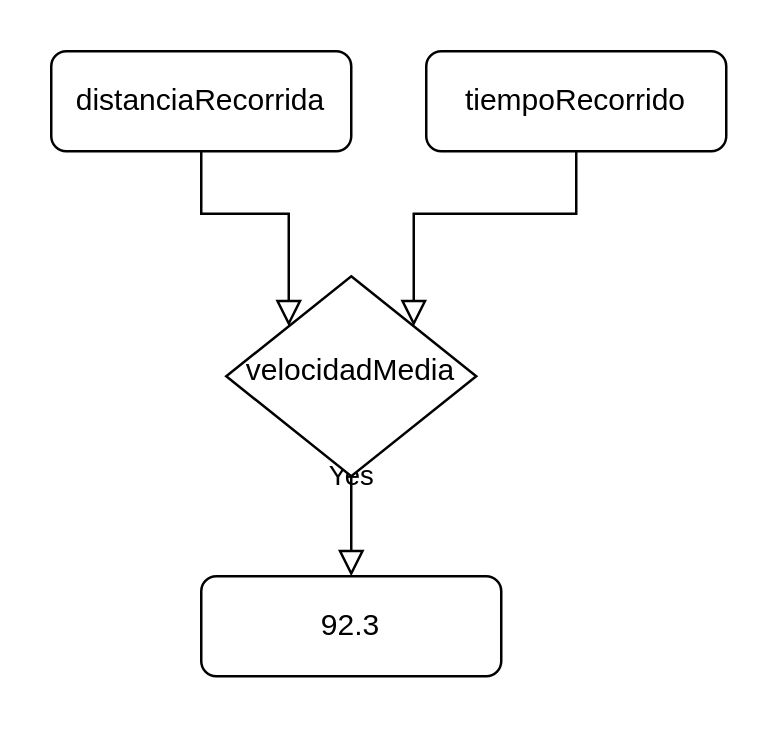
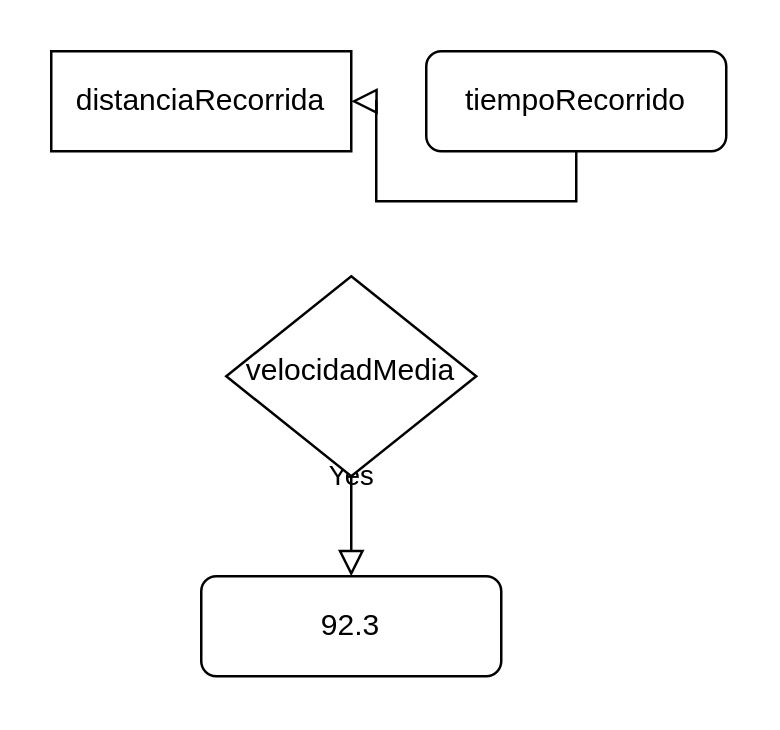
node "distanciaRecorrida": shape rounded rectangle -> rectangle
edge "distanciaRecorrida" -> "velocidadMedia": removed
edge "tiempoRecorrido" -> "velocidadMedia": now "tiempoRecorrido" -> "distanciaRecorrida"
